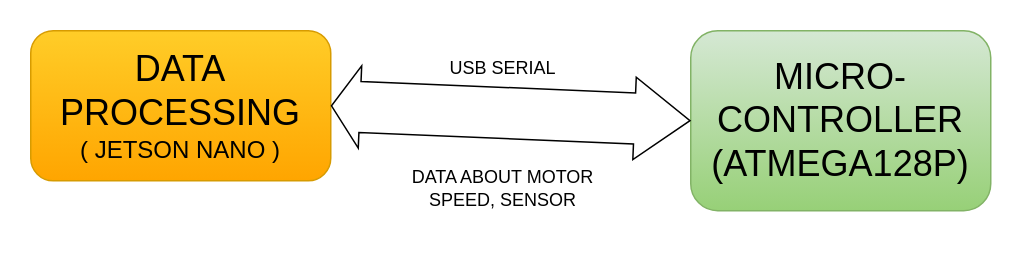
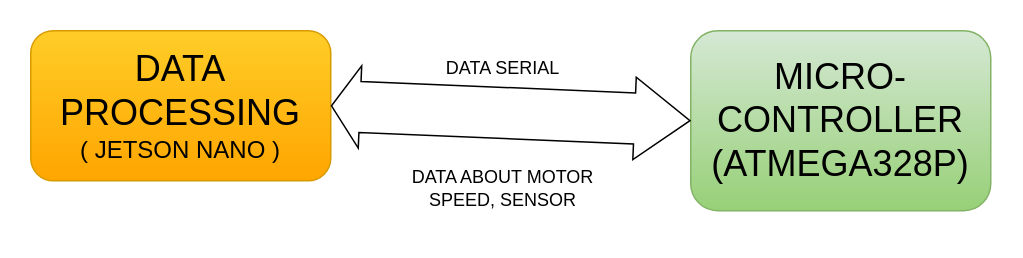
node "USB SERIAL": label "USB SERIAL" -> "DATA SERIAL"
node "MICRO-CONTROLLER (ATMEGA128P)": label "MICRO-CONTROLLER (ATMEGA128P)" -> "MICRO-CONTROLLER (ATMEGA328P)"
